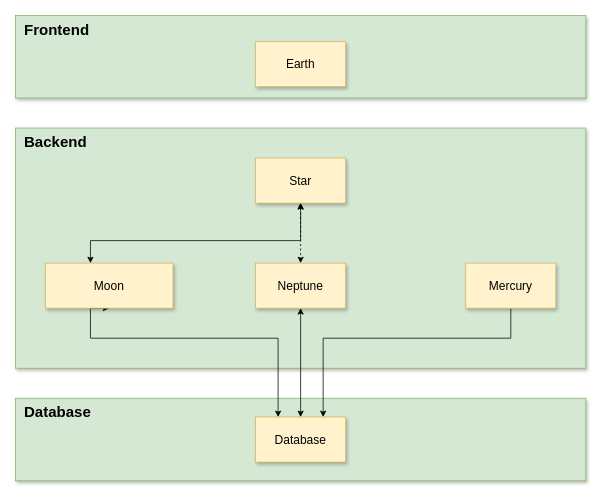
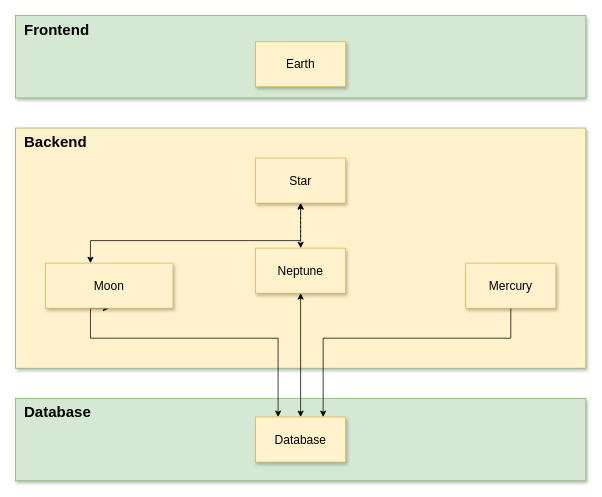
node "Backend": fillcolor #d5e8d4 -> #fff2cc
node "Neptune": moved (300, 285) -> (300, 270)
